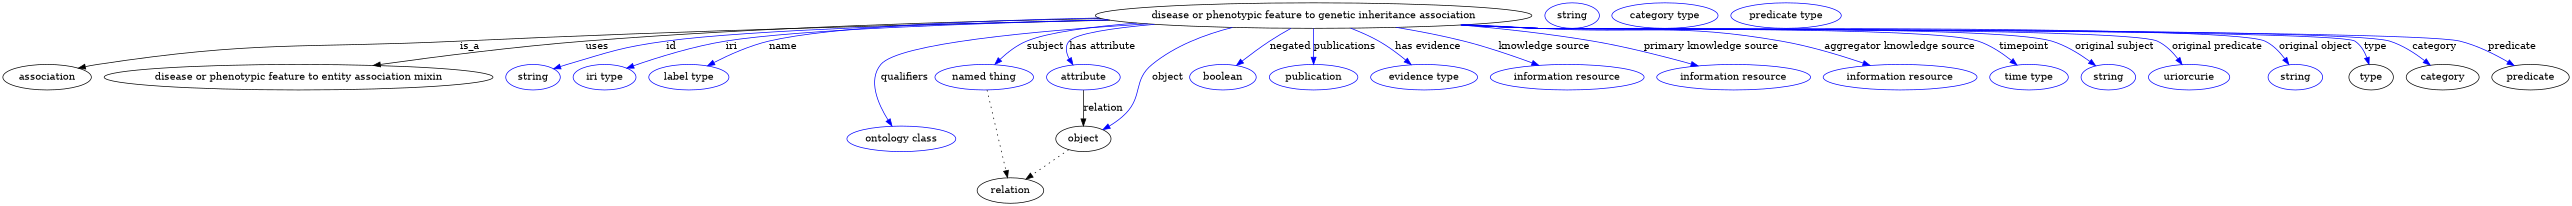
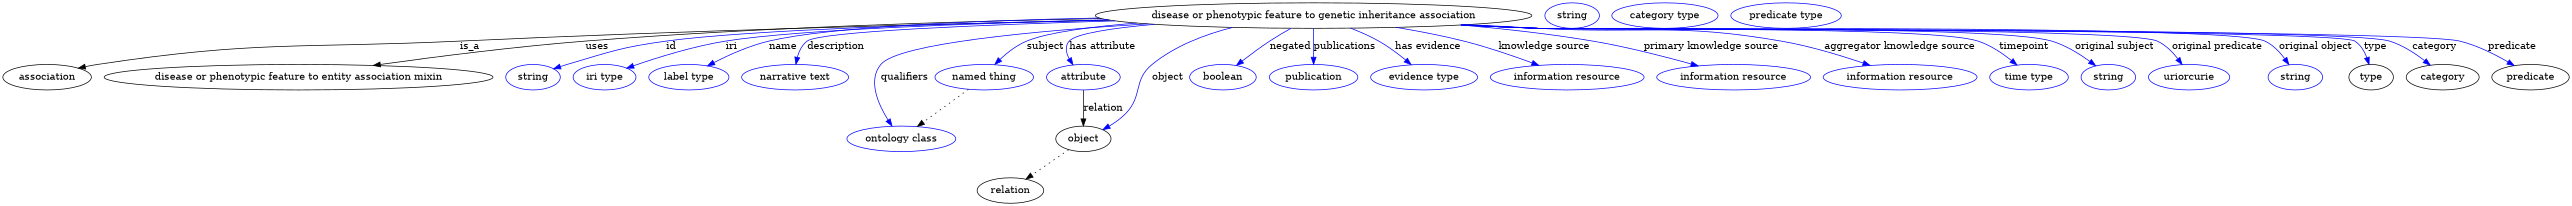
node "narrative text": added
edge "named thing" -> "relation": now "named thing" -> "ontology class"
